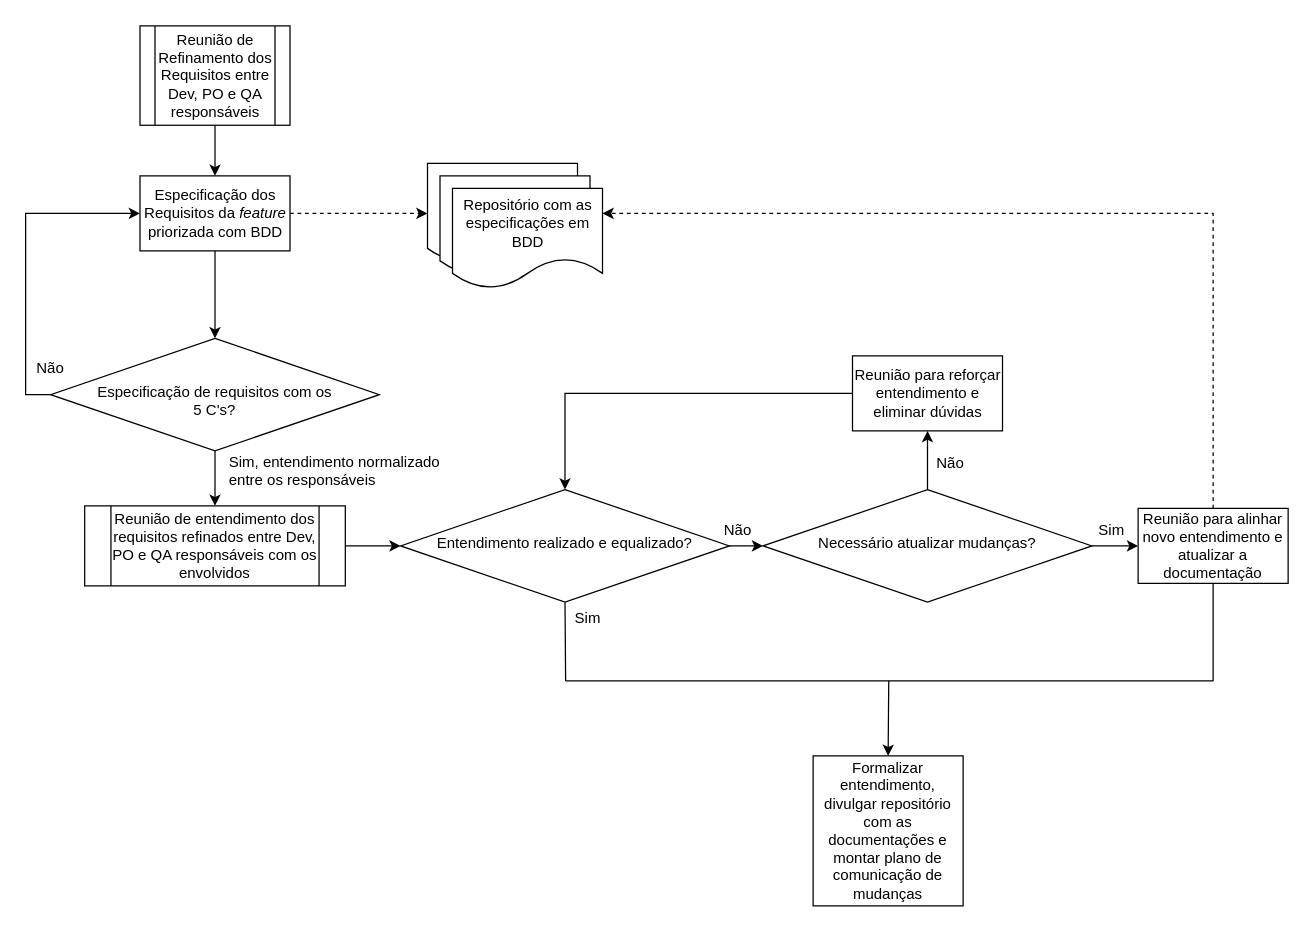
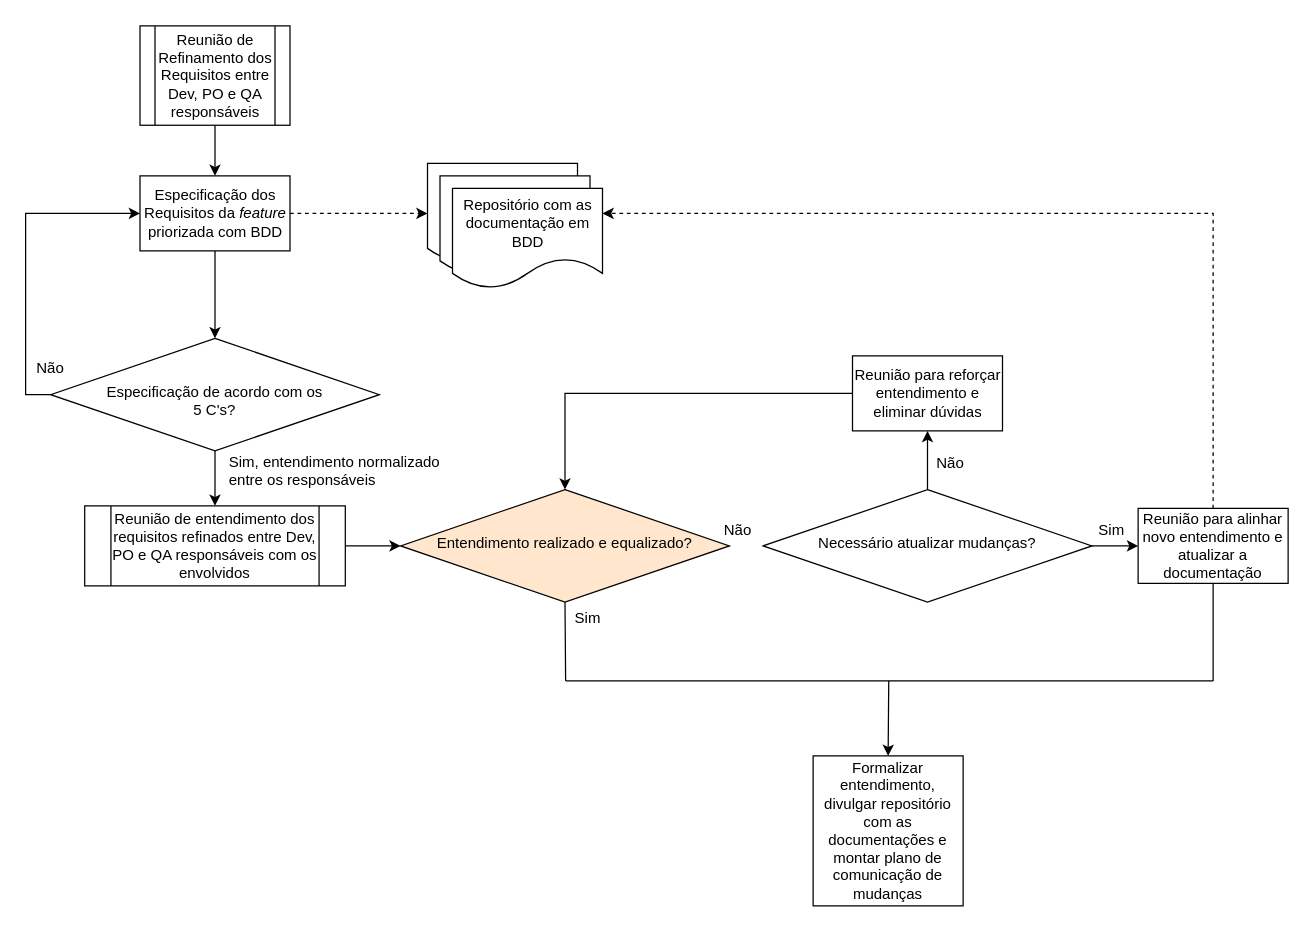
node "Repositório com as especificações em BDD": label "Repositório com as especificações em BDD" -> "Repositório com as documentação em BDD"
node "Especificação de requisitos com os 5 C's?": label "Especificação de requisitos com os 5 C's?" -> "Especificação de acordo com os 5 C's?"
node "Entendimento realizado e equalizado?": fillcolor #ffffff -> #ffe6cc
edge "Entendimento realizado e equalizado?" -> "Necessário atualizar mudanças?": removed
